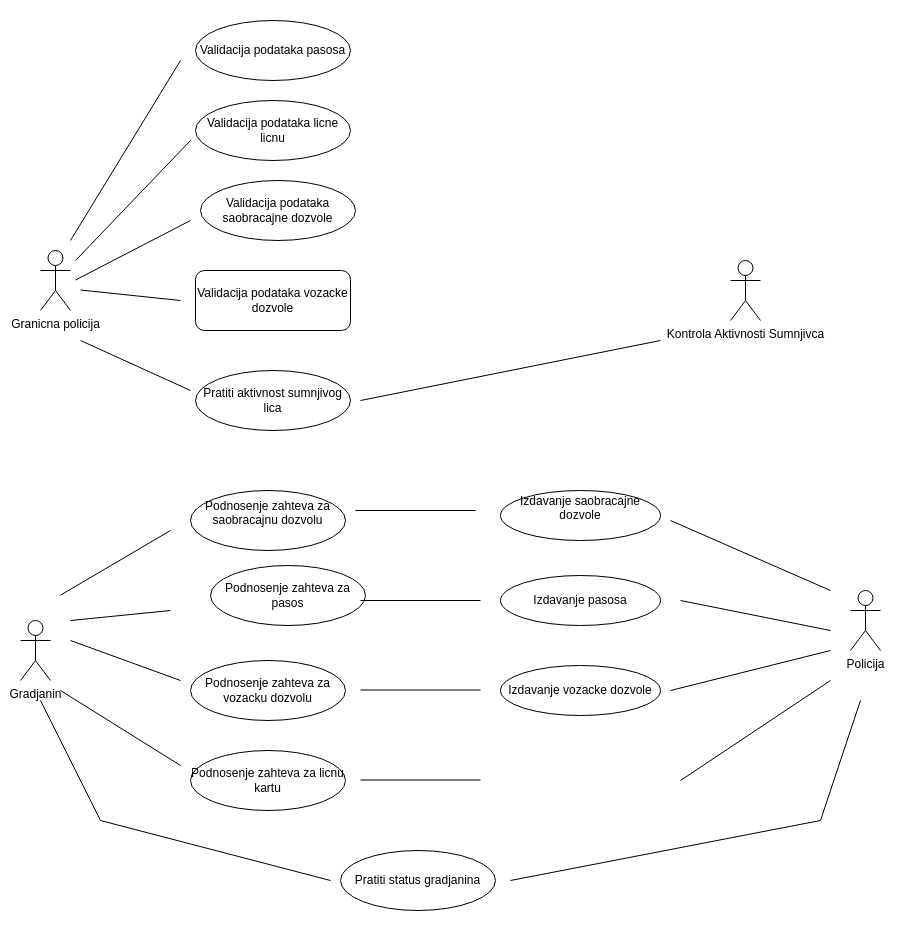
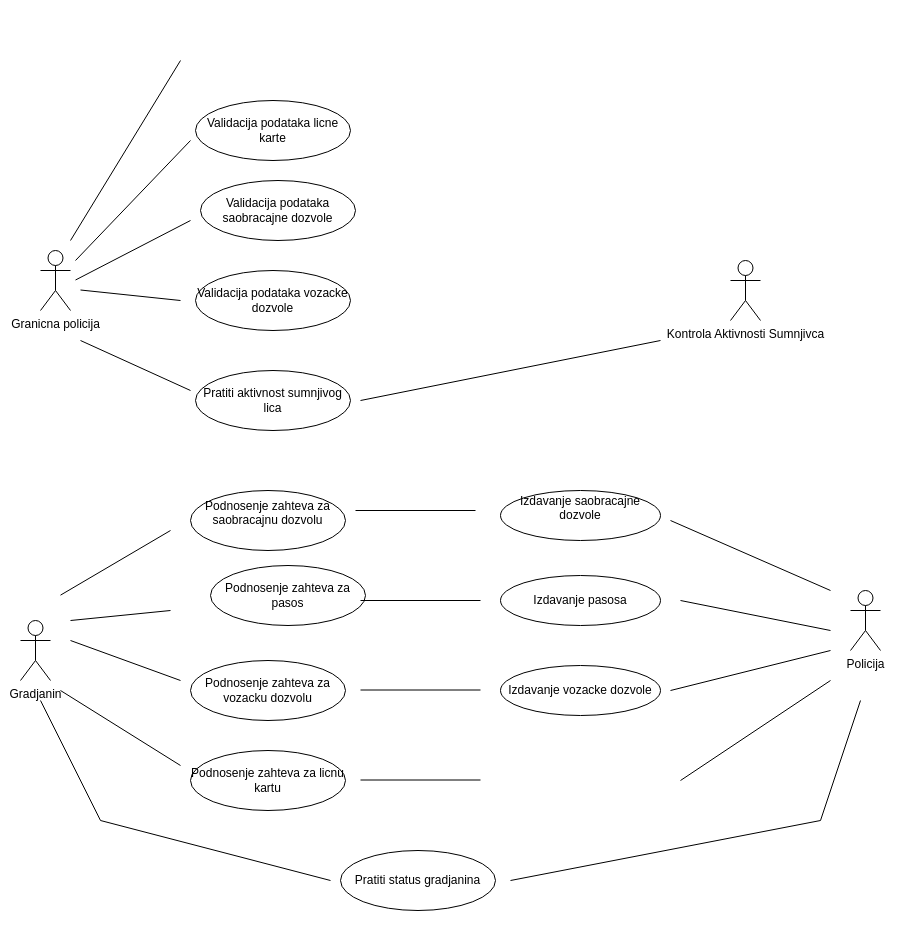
node "Validacija podataka pasosa": removed
node "Validacija podataka licne licnu": label "Validacija podataka licne licnu" -> "Validacija podataka licne karte"
node "Validacija podataka vozacke dozvole": shape rounded rectangle -> ellipse
